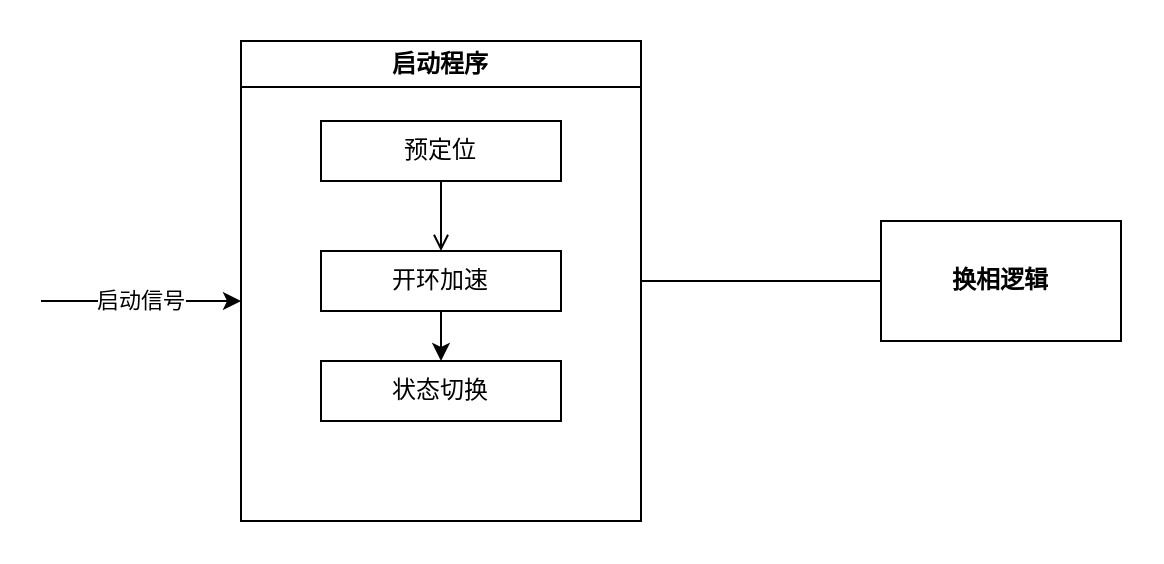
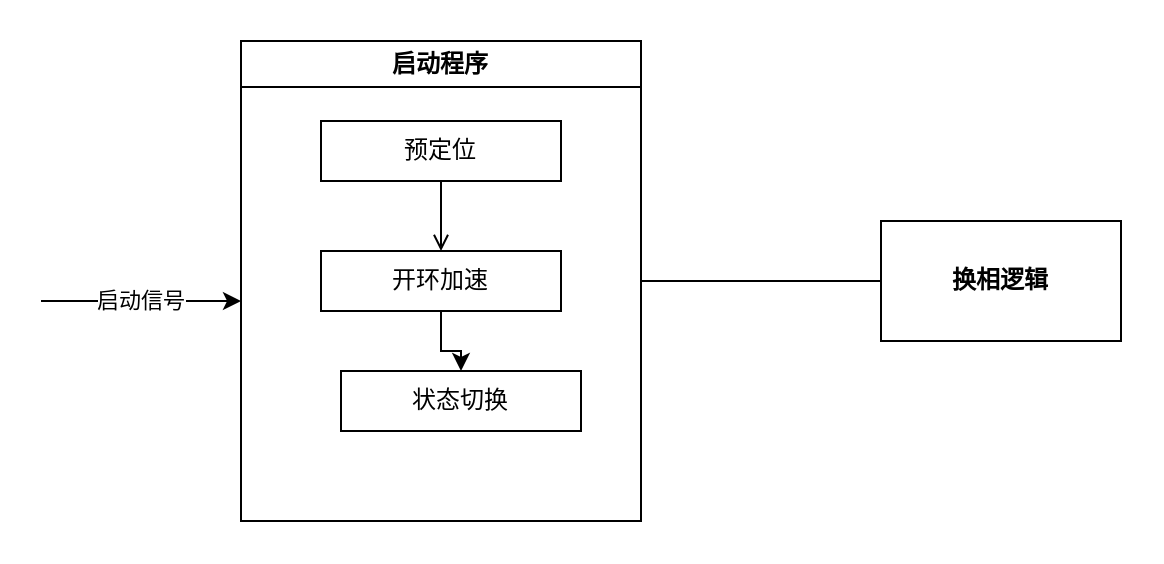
node "状态切换": moved (441, 391) -> (461, 401)
